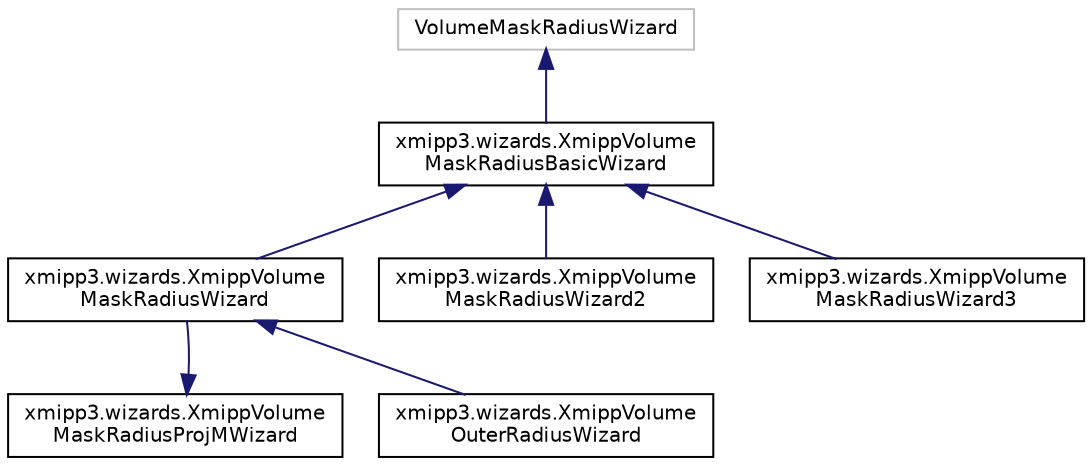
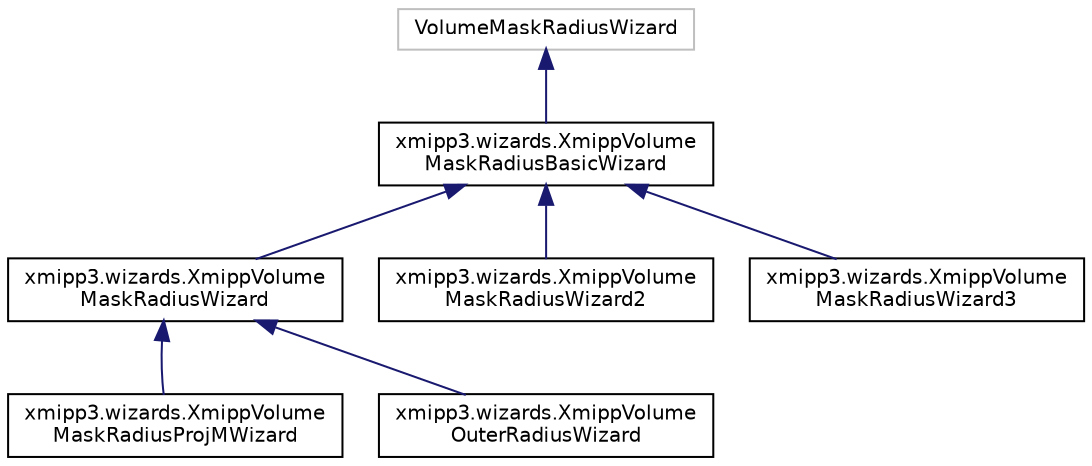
edge "xmipp3.wizards.XmippVolume MaskRadiusWizard" -> "xmipp3.wizards.XmippVolume MaskRadiusProjMWizard": reversed
